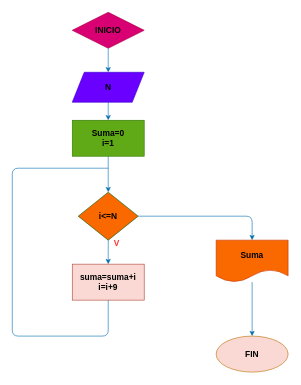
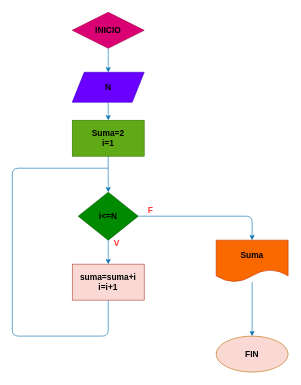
node "Suma=0 i=1": label "Suma=0 i=1" -> "Suma=2 i=1"
node "F": added
node "i<=N": fillcolor #fa6800 -> #008a00
node "suma=suma+i i=i+9": label "suma=suma+i i=i+9" -> "suma=suma+i i=i+1"
